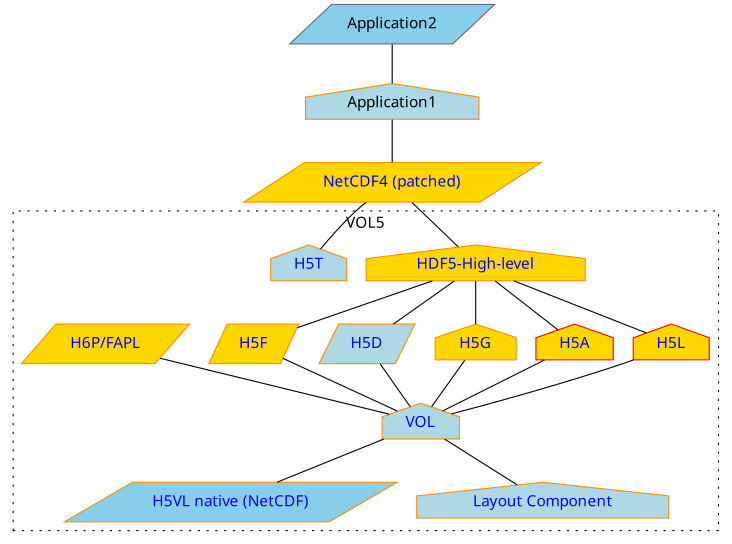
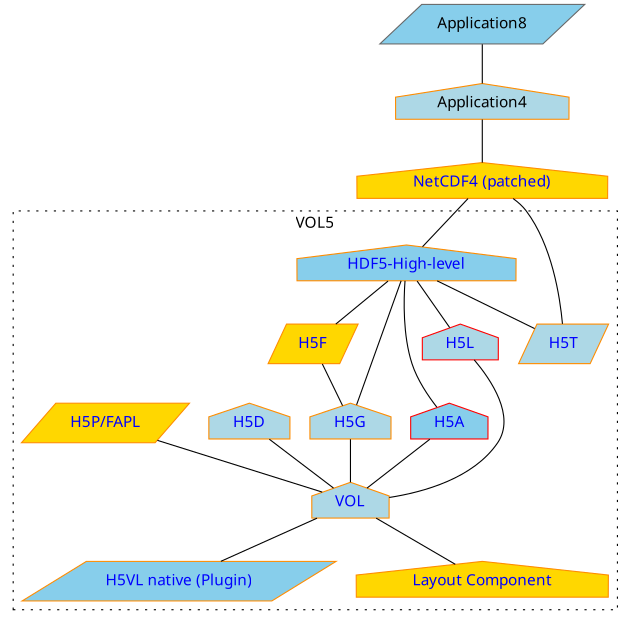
node "Application2": label "Application2" -> "Application8"
node "Application1": label "Application1" -> "Application4"
node "NetCDF4 (patched)": shape parallelogram -> house
node "H5T": shape house -> parallelogram
node "HDF5-High-level": fillcolor gold -> skyblue
edge "HDF5-High-level" -- "H5D": now "HDF5-High-level" -- "H5T"
node "H6P/FAPL": label "H6P/FAPL" -> "H5P/FAPL"
node "H5D": shape parallelogram -> house
node "H5G": fillcolor gold -> lightblue
node "H5A": fillcolor gold -> skyblue
node "H5L": fillcolor gold -> lightblue
edge "H5F" -- "VOL": now "H5F" -- "H5G"
node "H5VL native (NetCDF)": label "H5VL native (NetCDF)" -> "H5VL native (Plugin)"
node "Layout Component": fillcolor lightblue -> gold
